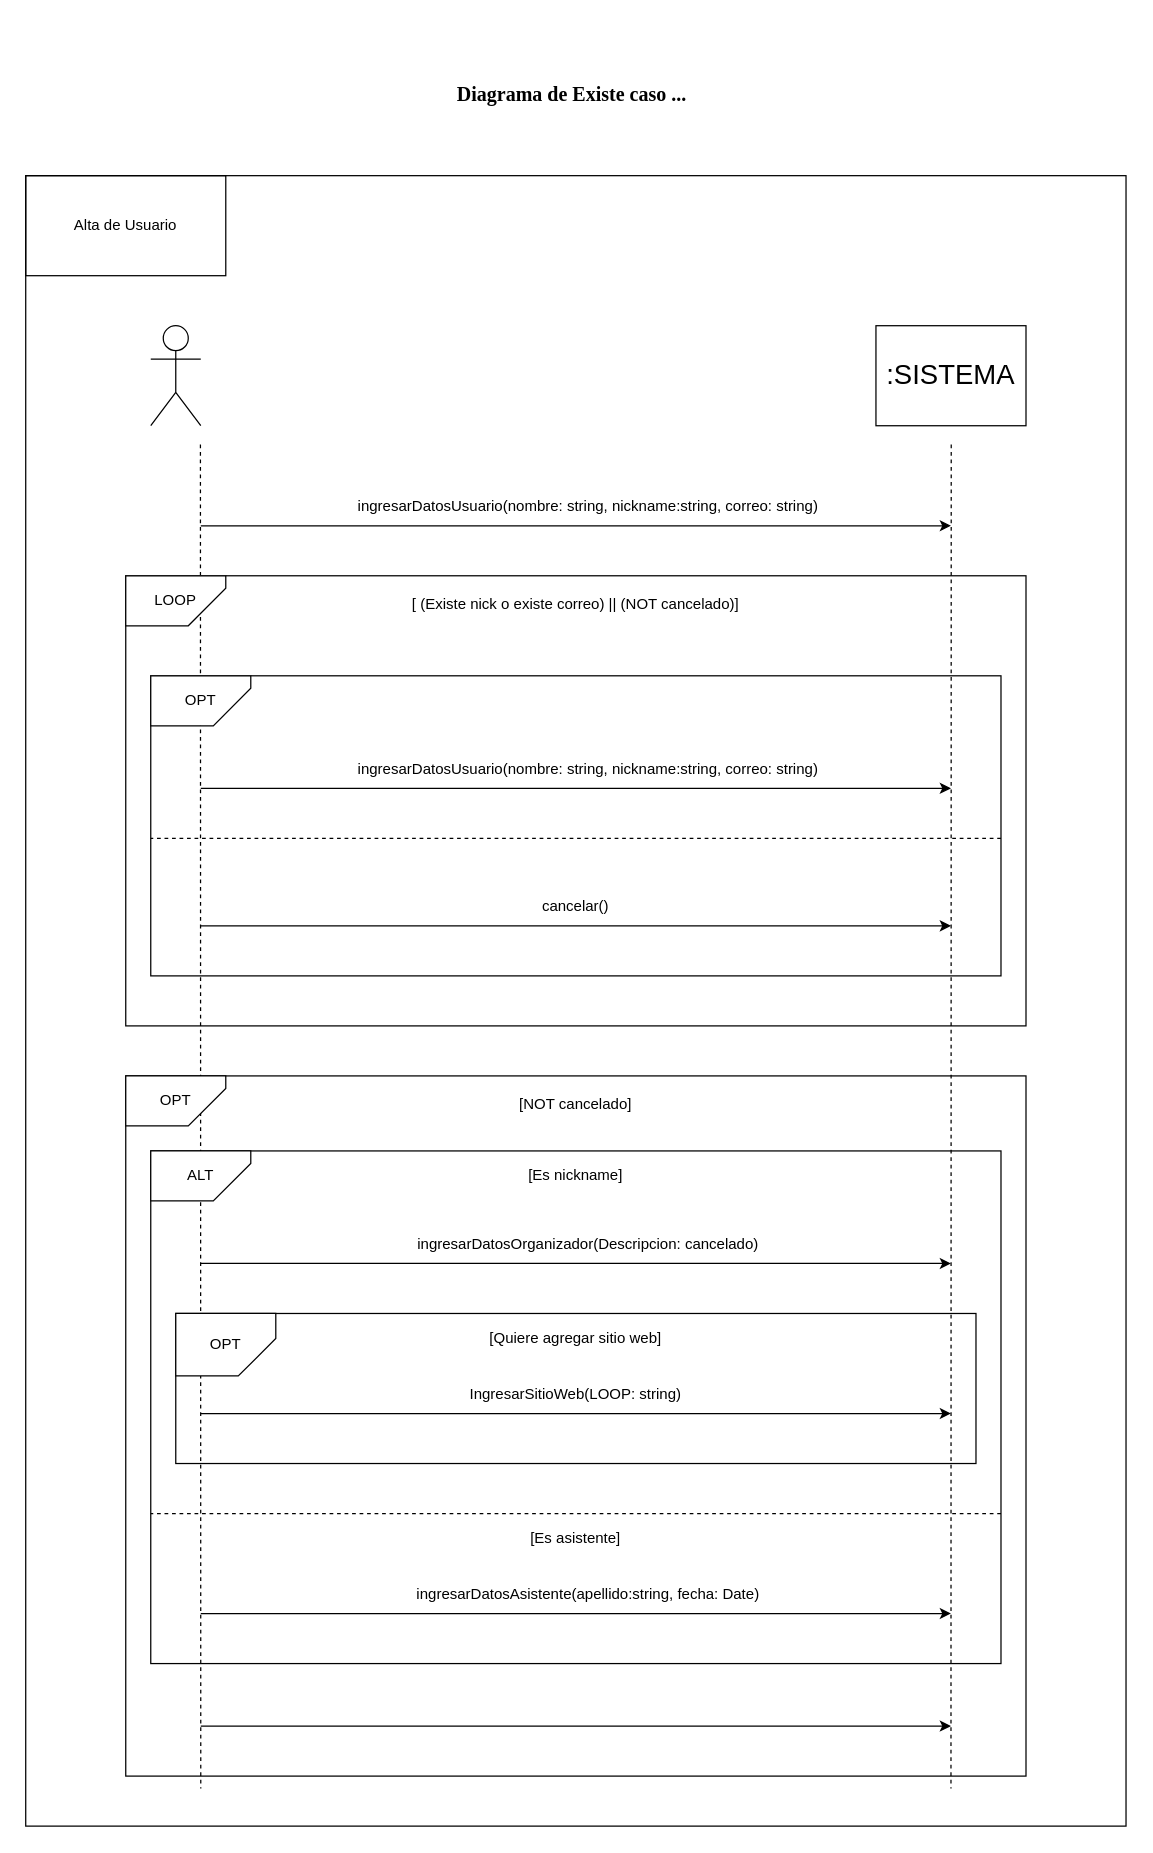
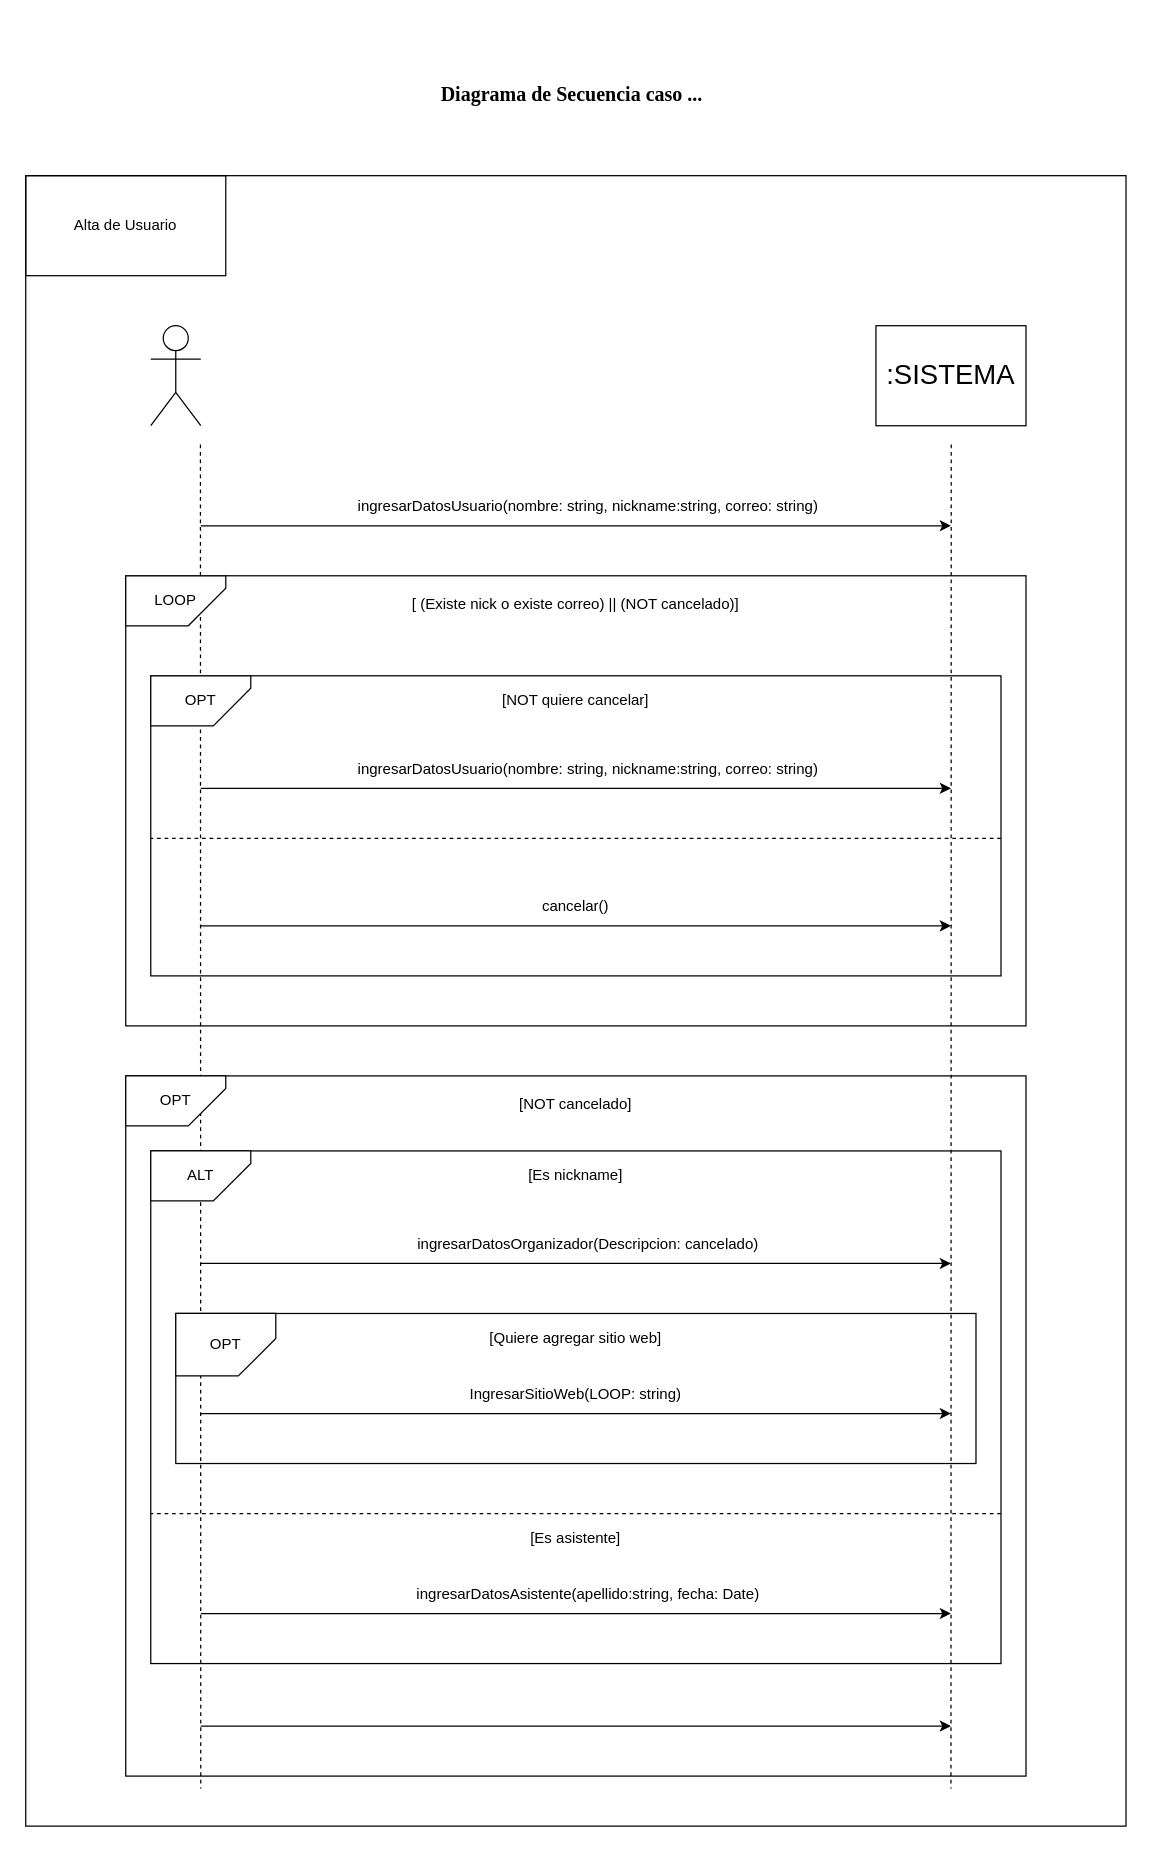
node "Diagrama de Existe caso ...": label "Diagrama de Existe caso ..." -> "Diagrama de Secuencia caso ..."
node "[NOT quiere cancelar]": added
